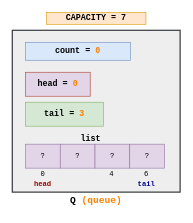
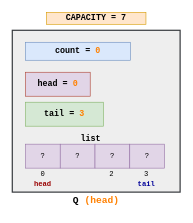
node "4": label "4" -> "2"
node "6": label "6" -> "3"
node "Q (queue)": label "Q (queue)" -> "Q (head)"
